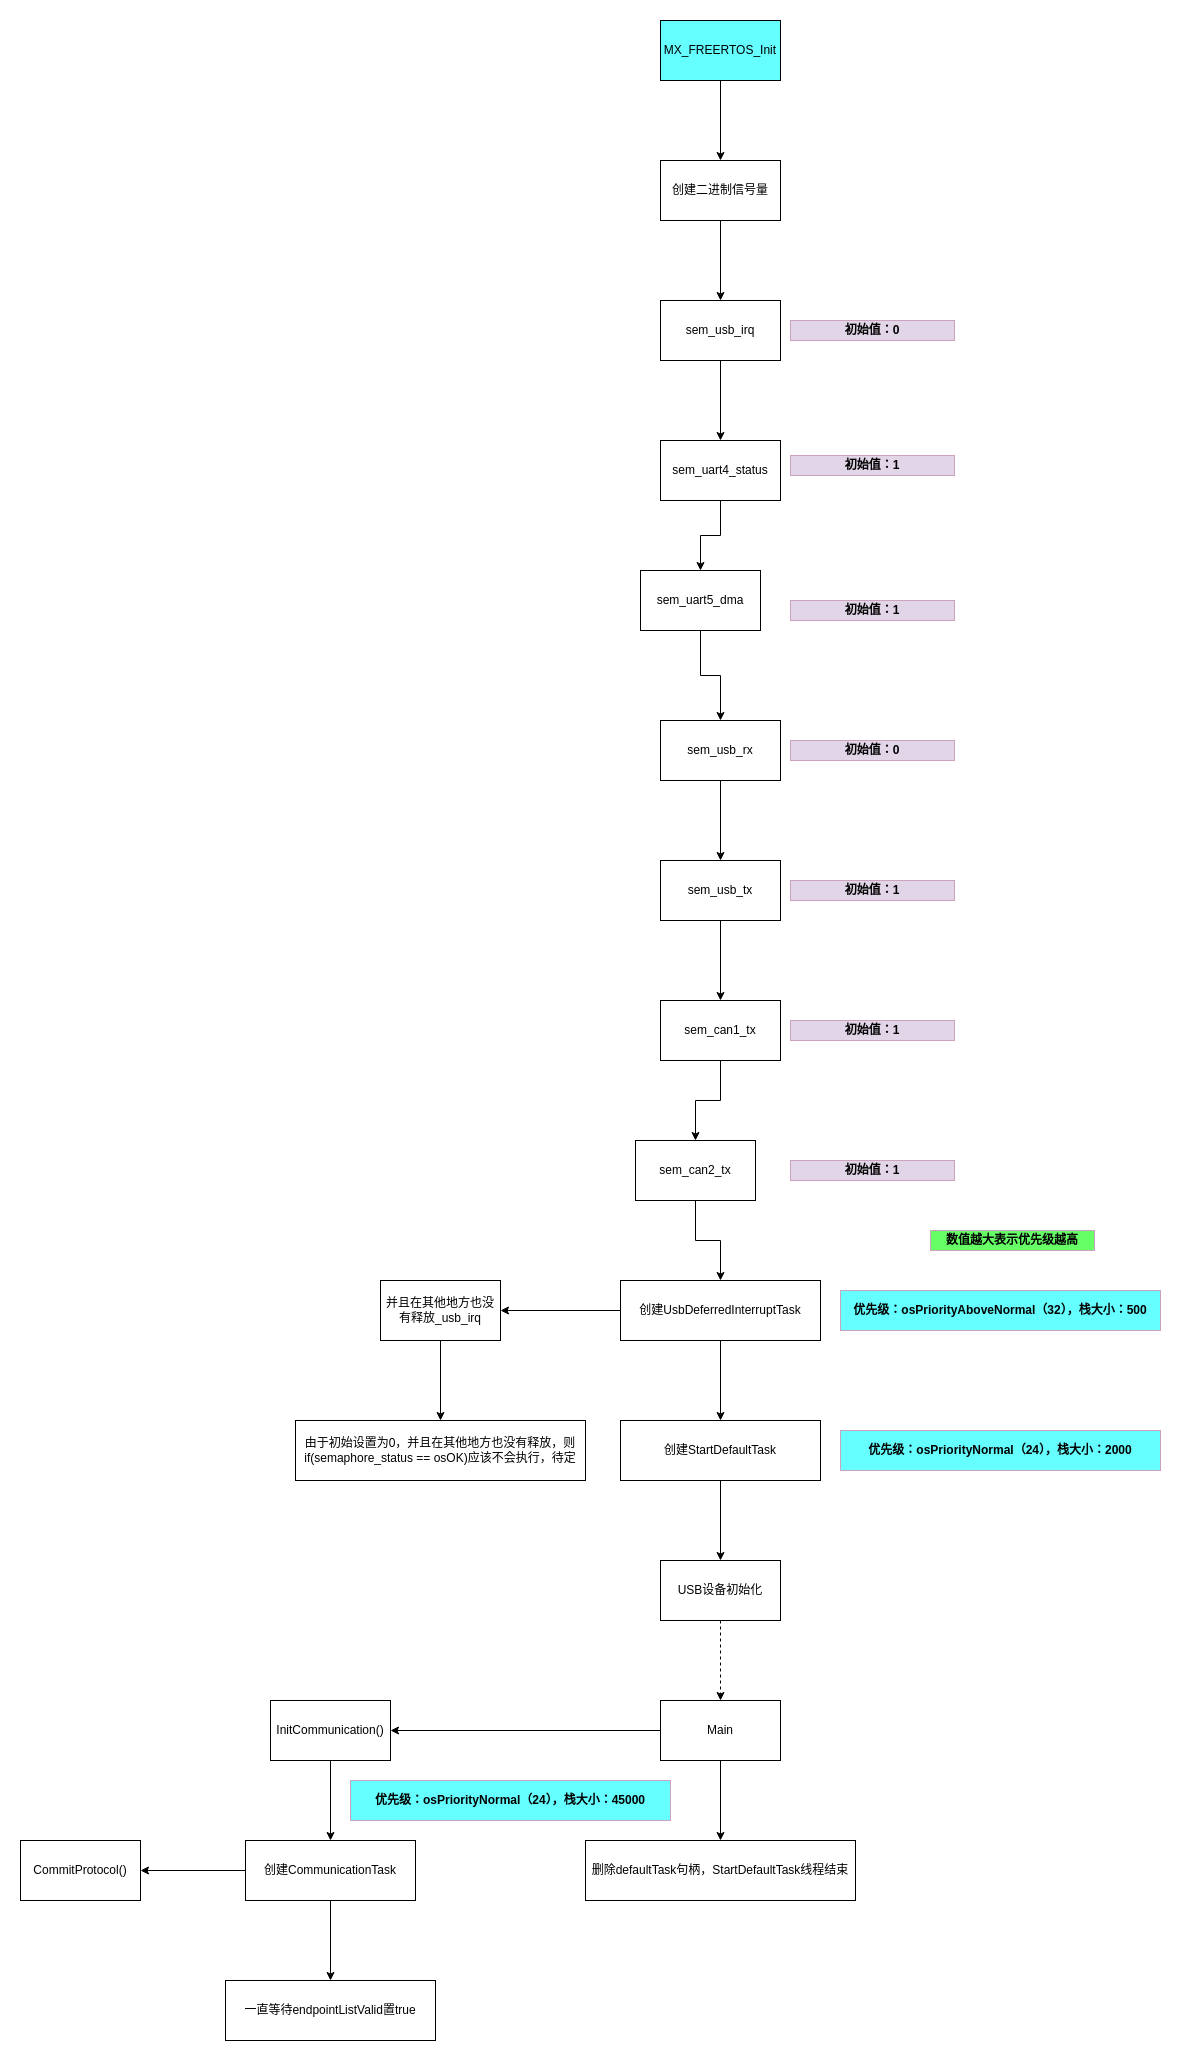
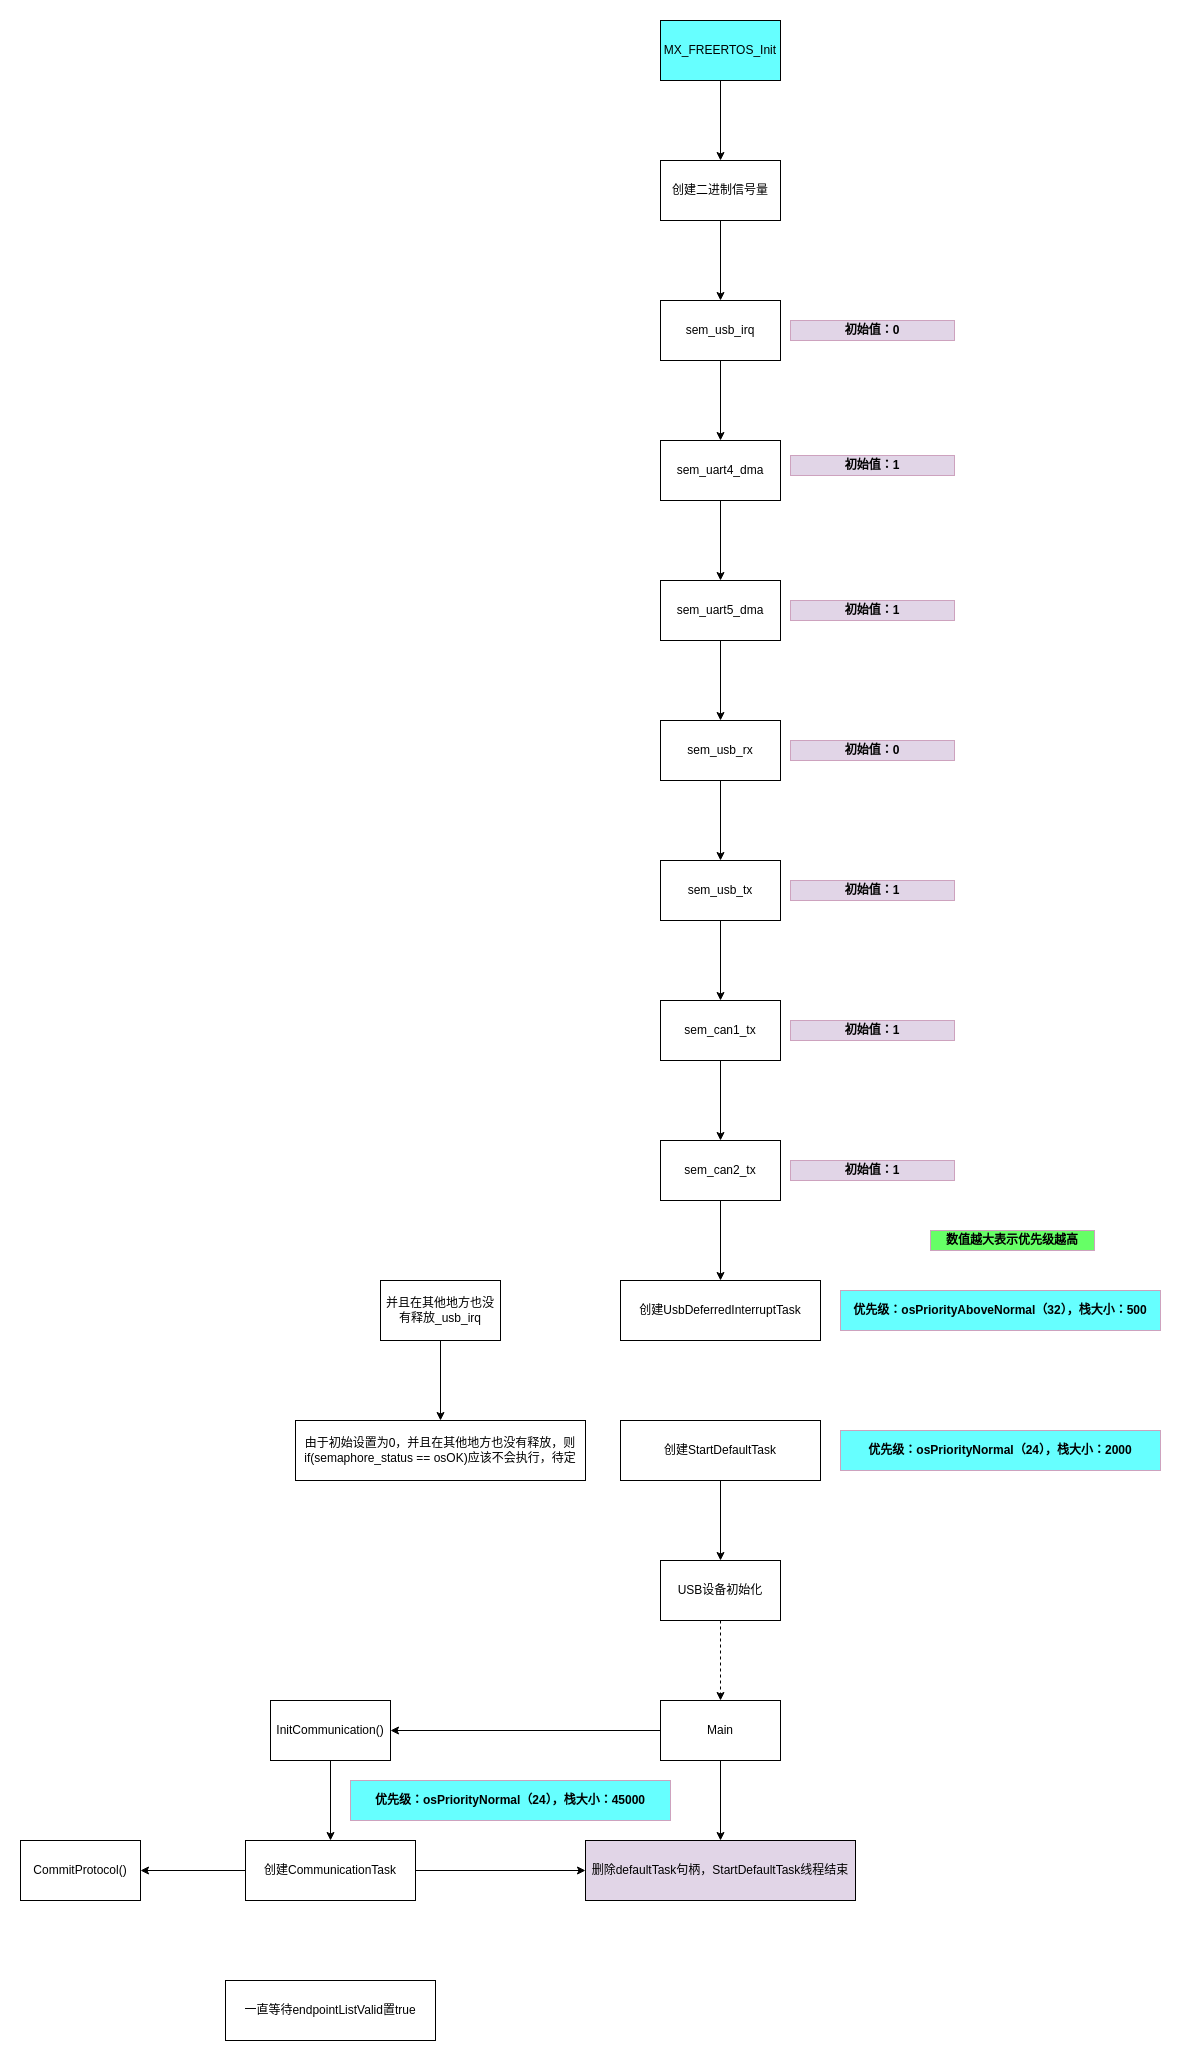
node "sem_uart4_status": label "sem_uart4_status" -> "sem_uart4_dma"
node "sem_uart5_dma": moved (701, 601) -> (721, 611)
node "sem_can2_tx": moved (696, 1171) -> (721, 1171)
edge "创建UsbDeferredInterruptTask" -> "并且在其他地方也没有释放_usb_irq": removed
edge "创建UsbDeferredInterruptTask" -> "创建StartDefaultTask": removed
node "删除defaultTask句柄，StartDefaultTask线程结束": fillcolor #ffffff -> #e1d5e7
edge "创建CommunicationTask" -> "一直等待endpointListValid置true": now "创建CommunicationTask" -> "删除defaultTask句柄，StartDefaultTask线程结束"
